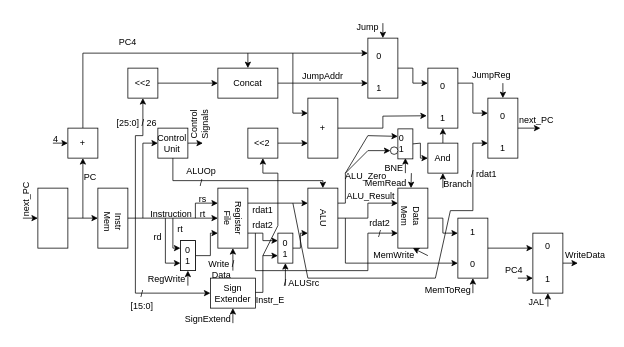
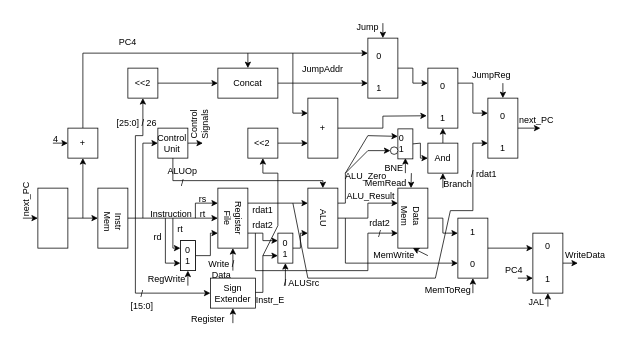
node "JumpAddr": moved (323, 76) -> (323, 69)
node "PC": removed
node "ALUOp /": moved (201, 177) -> (183, 177)
node "SignExtend": label "SignExtend" -> "Register"
